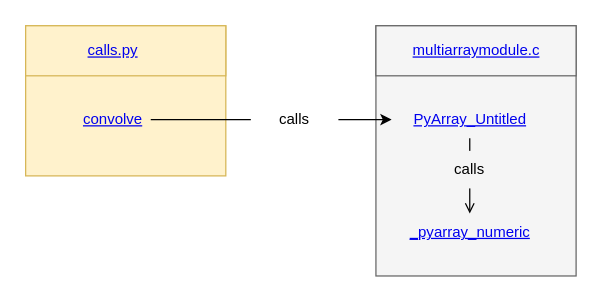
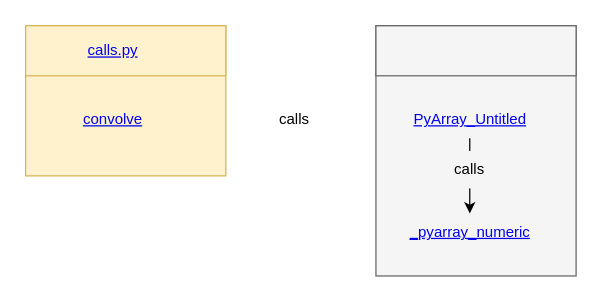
node "multiarraymodule.c": removed
edge "convolve" -> "PyArray_Untitled": removed
edge "PyArray_Untitled" -> "_pyarray_numeric": arrowhead open -> classic
